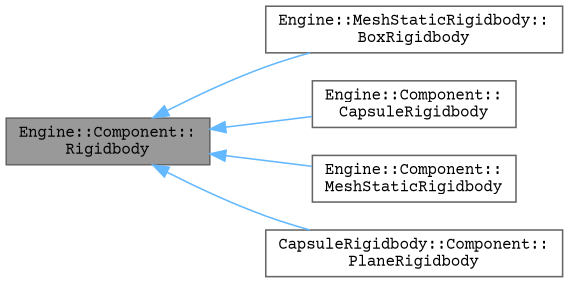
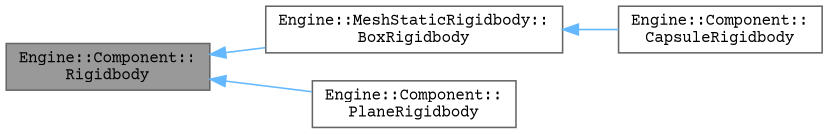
edge "Engine::Component:: CapsuleRigidbody" -> "Engine::Component:: Rigidbody": now "Engine::Component:: CapsuleRigidbody" -> "Engine::MeshStaticRigidbody:: BoxRigidbody"
node "Engine::Component:: MeshStaticRigidbody": removed
node "CapsuleRigidbody::Component:: PlaneRigidbody": label "CapsuleRigidbody::Component:: PlaneRigidbody" -> "Engine::Component:: PlaneRigidbody"
